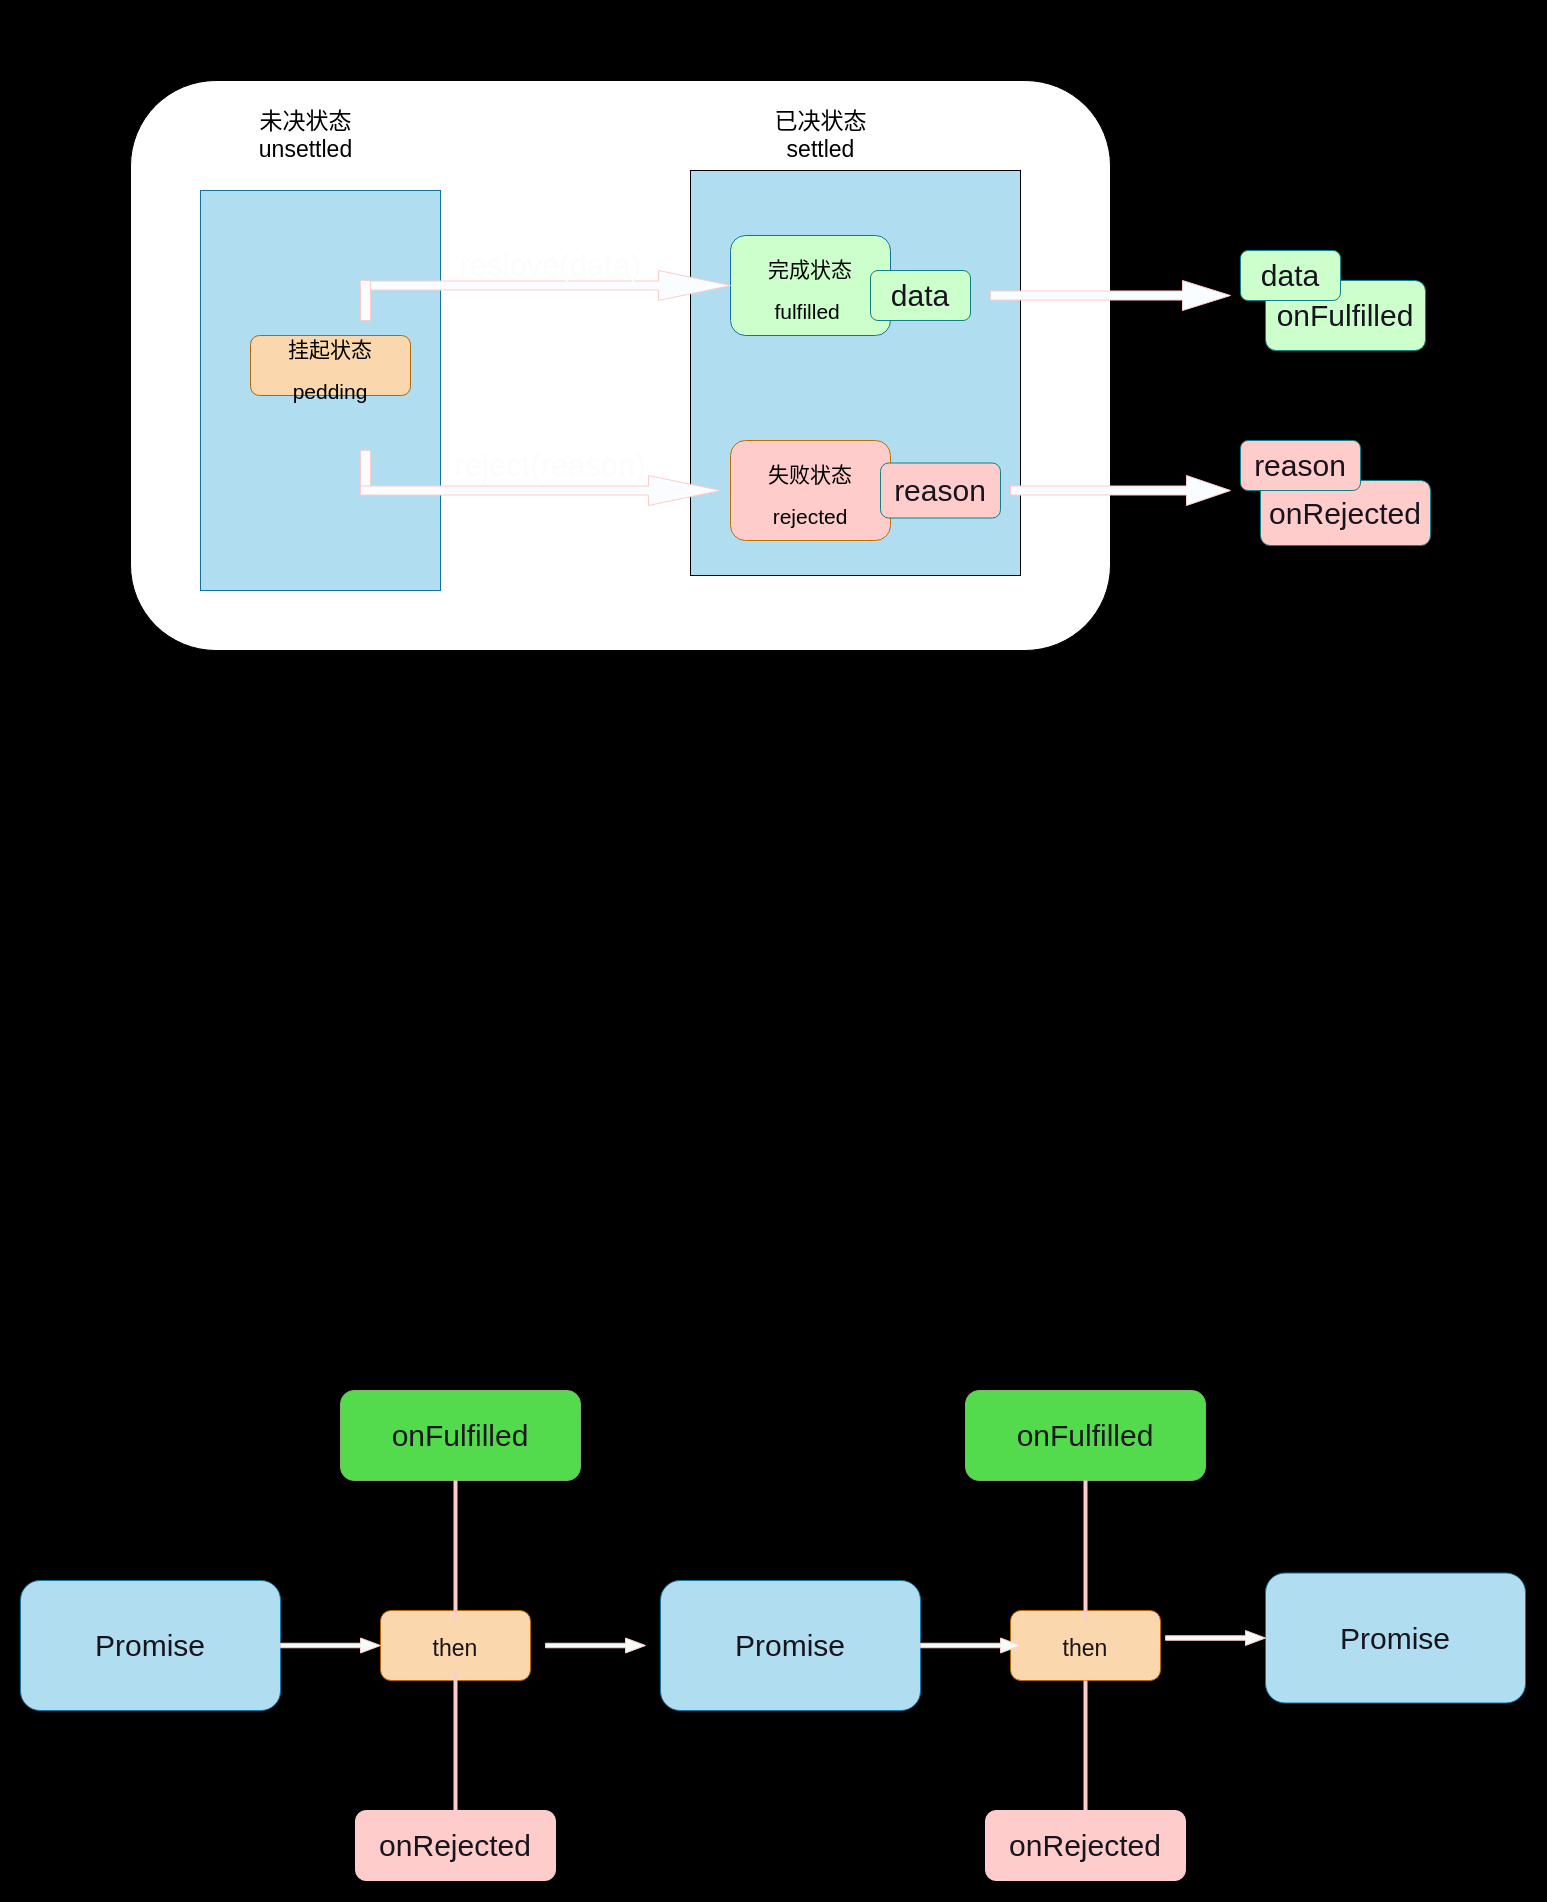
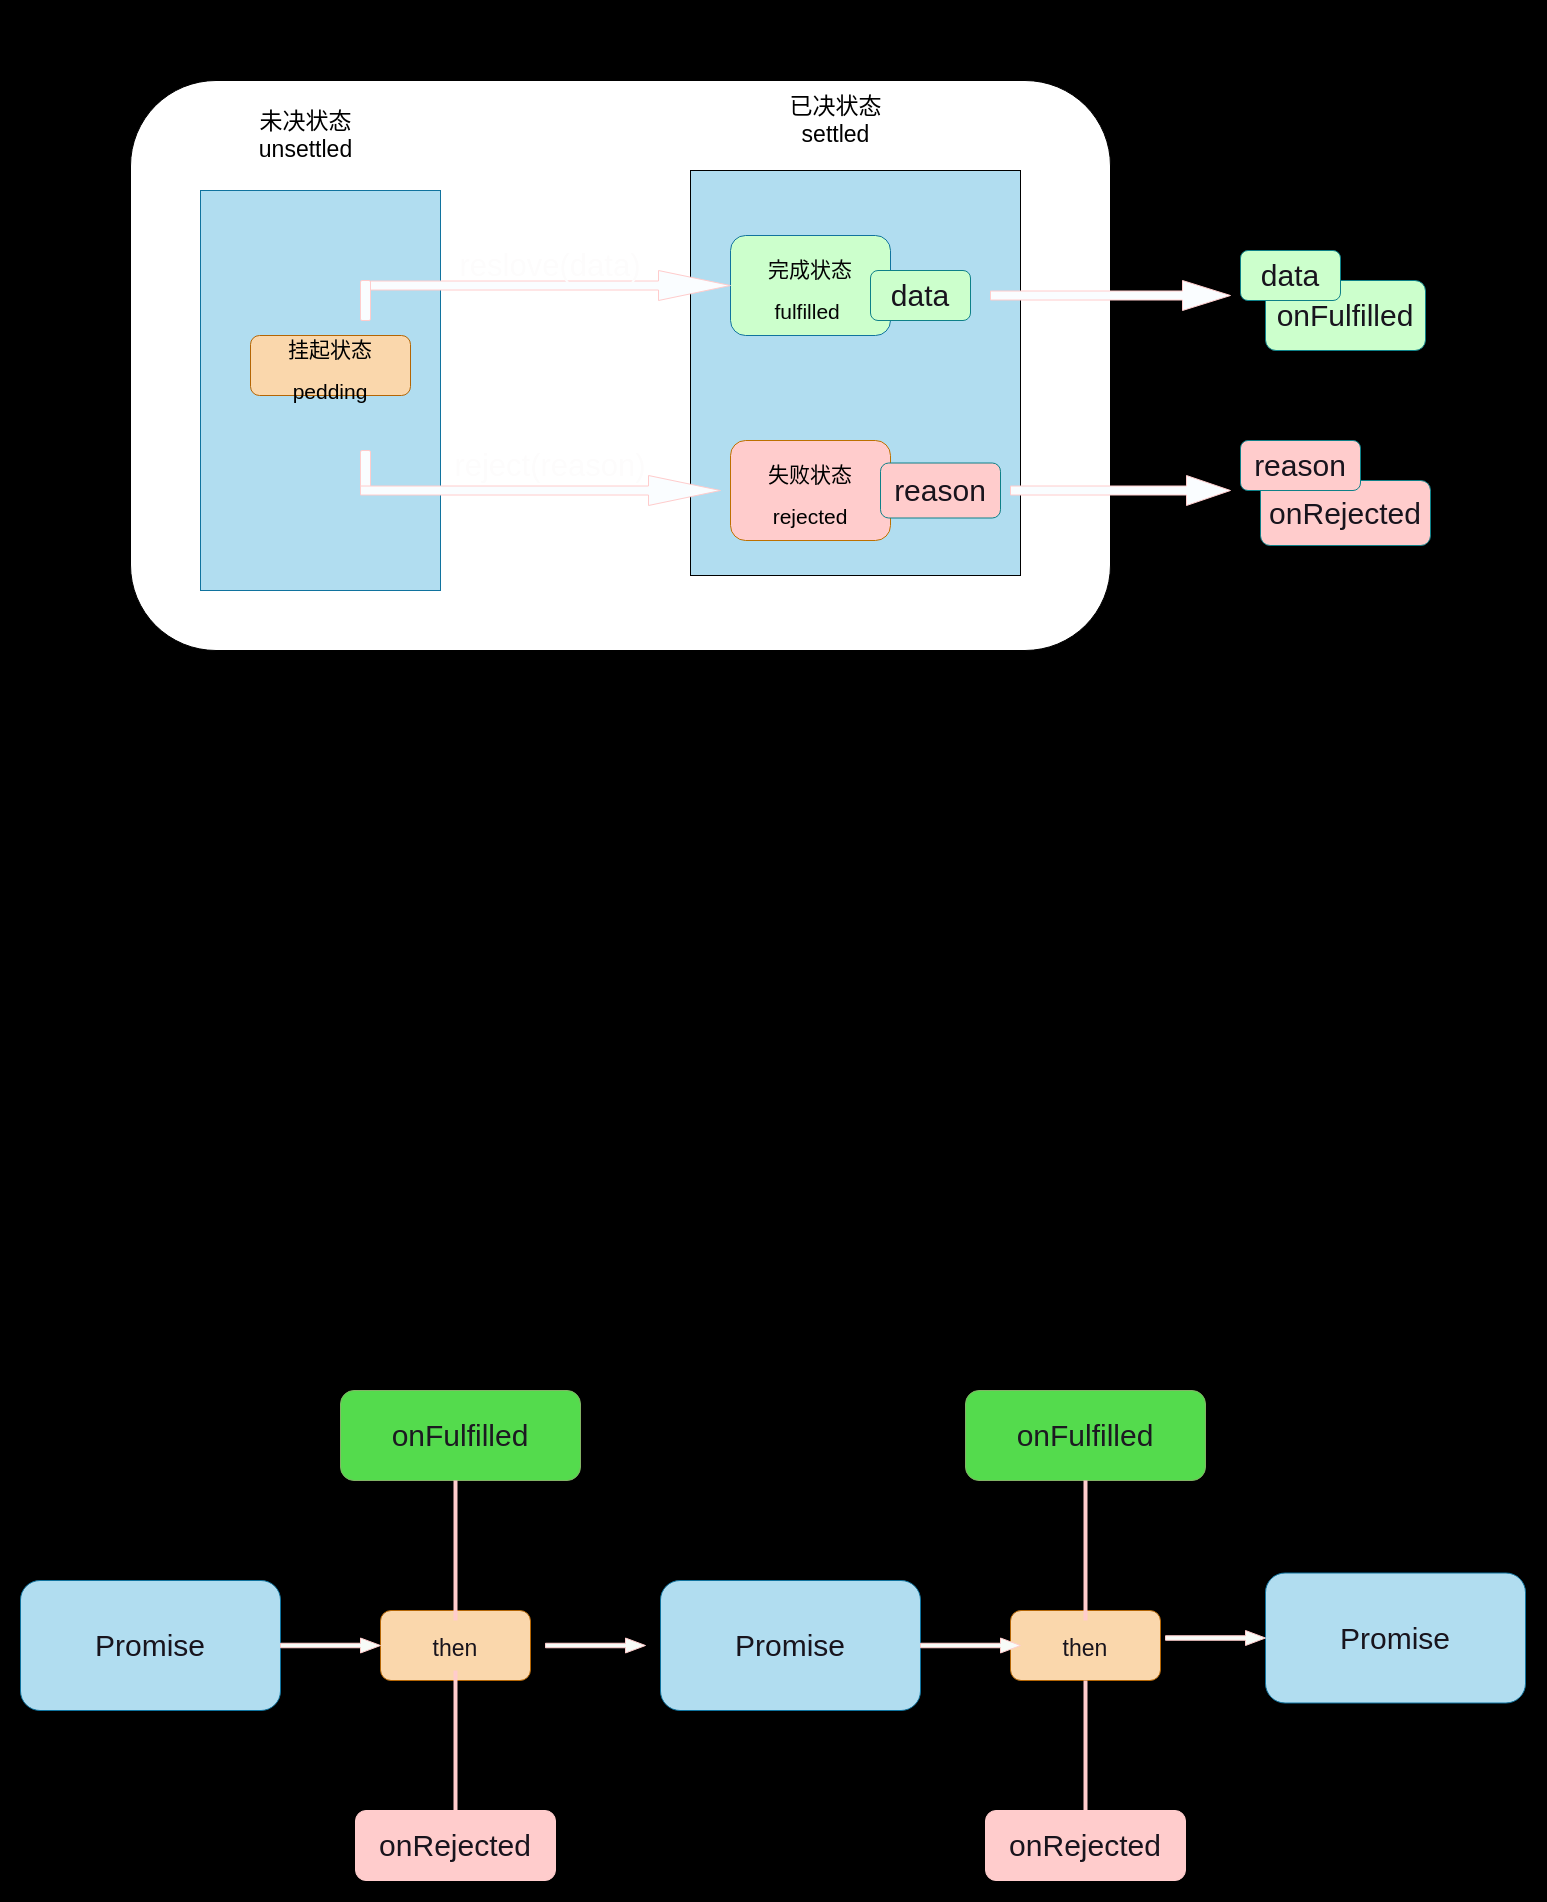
node "已决状态 settled": moved (821, 136) -> (836, 121)
